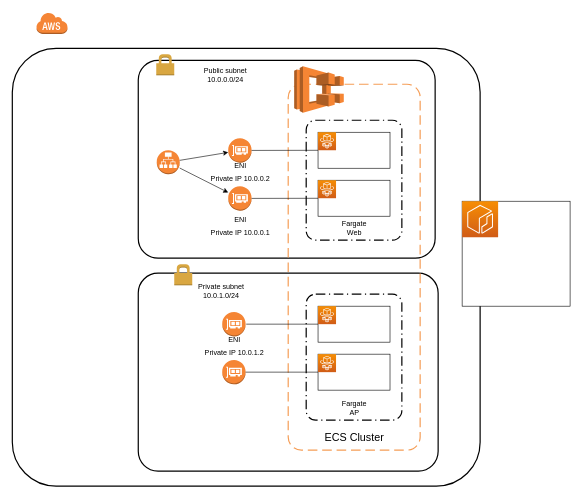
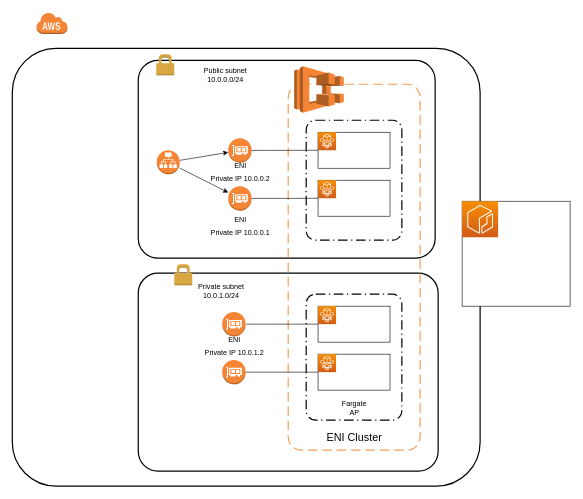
node "Fargate Web": removed
node "ECS Cluster": label "ECS Cluster" -> "ENI Cluster"
